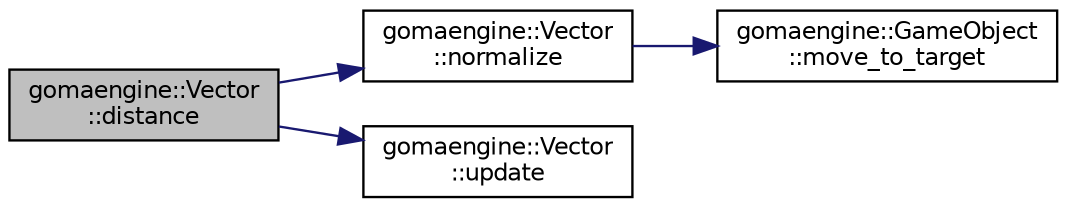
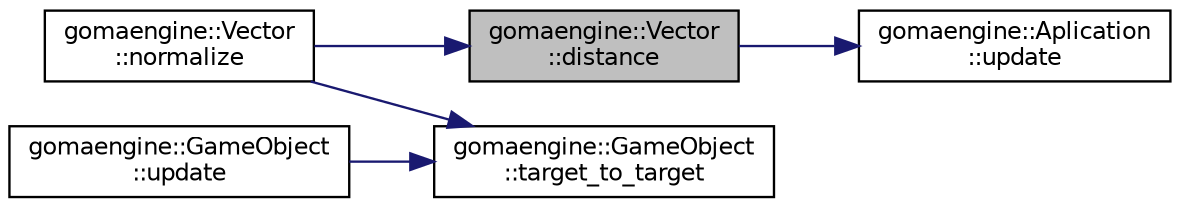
node "gomaengine::GameObject ::move_to_target": label "gomaengine::GameObject ::move_to_target" -> "gomaengine::GameObject ::target_to_target"
edge "gomaengine::Vector ::distance" -> "gomaengine::Vector ::normalize": reversed
node "gomaengine::GameObject ::update": added
node "gomaengine::Vector ::update": label "gomaengine::Vector ::update" -> "gomaengine::Aplication ::update"
